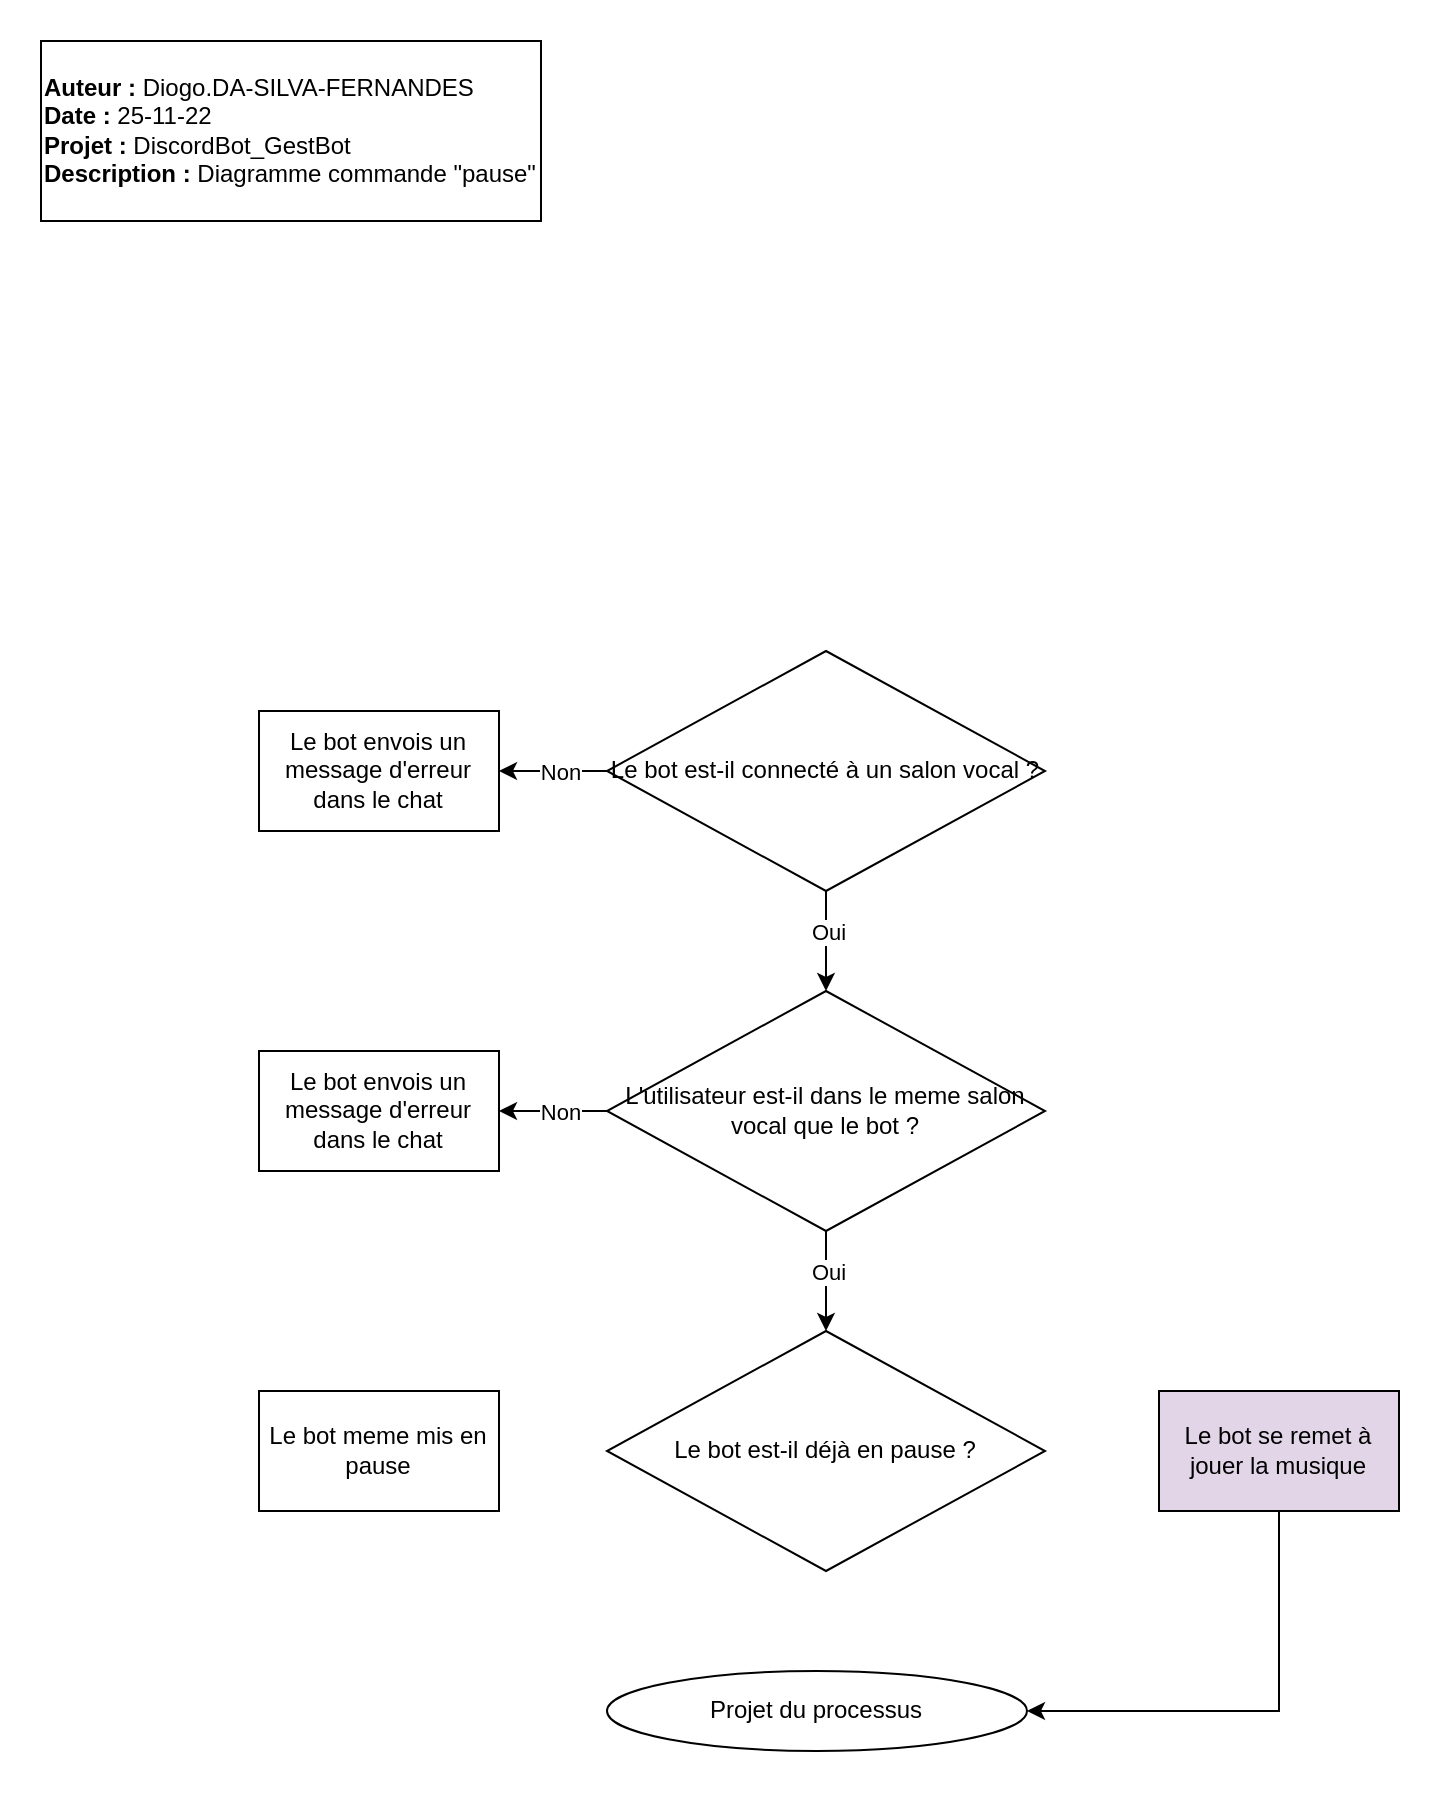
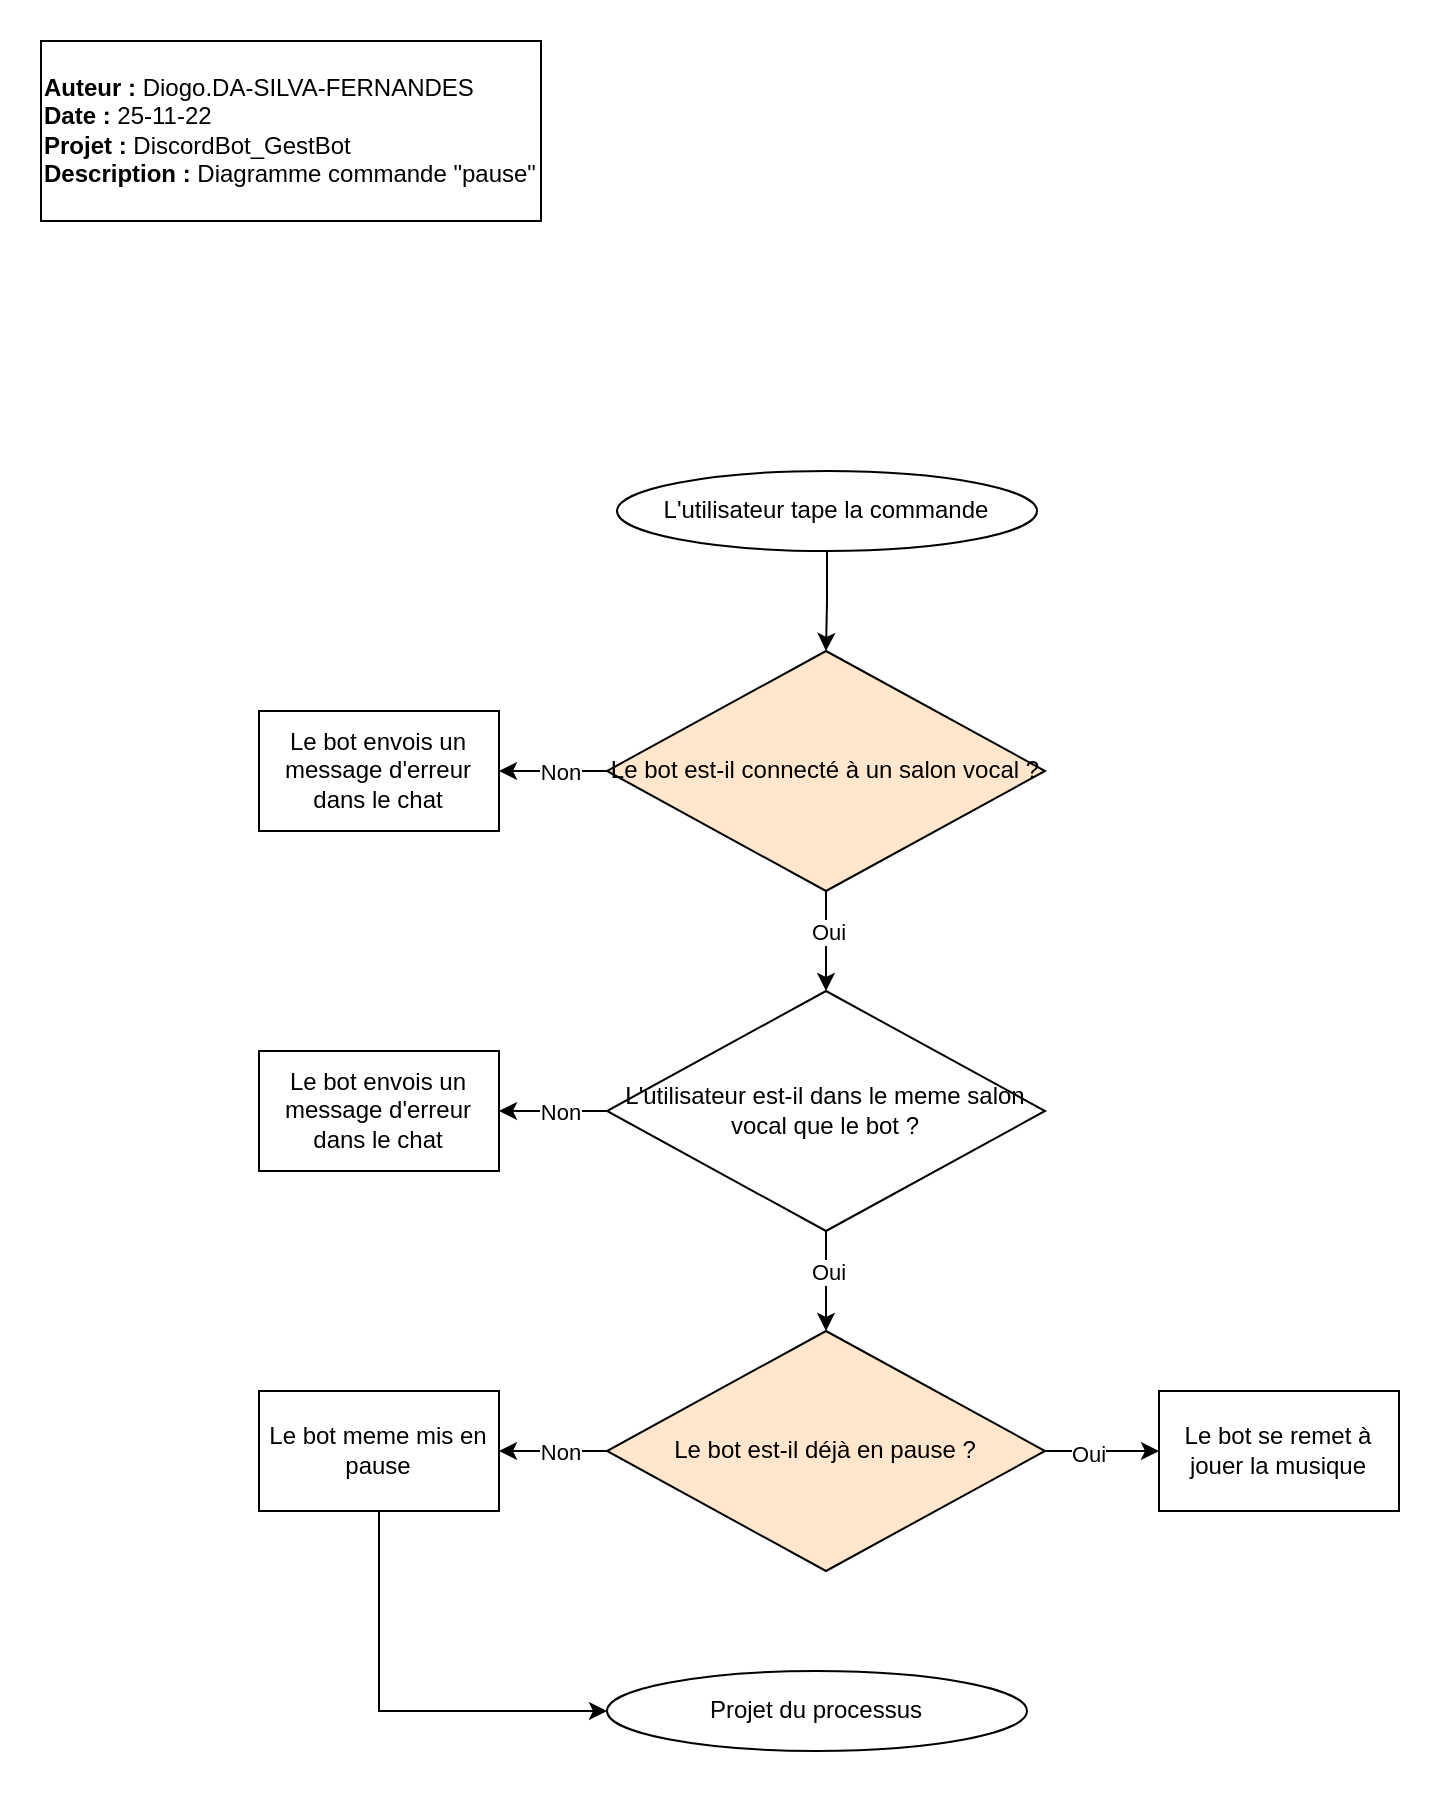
node "L'utilisateur tape la commande": added
edge "L'utilisateur tape la commande" -> "Le bot est-il connecté à un salon vocal ?": added
node "Le bot est-il connecté à un salon vocal ?": fillcolor #ffffff -> #ffe6cc
edge "Le bot est-il déjà en pause ?" -> "Le bot meme mis en pause": added, label "Non"
node "Le bot est-il déjà en pause ?": fillcolor #ffffff -> #ffe6cc
edge "Le bot est-il déjà en pause ?" -> "Le bot se remet à jouer la musique": added, label "Oui"
node "Le bot se remet à jouer la musique": fillcolor #e1d5e7 -> #ffffff
edge "Le bot meme mis en pause" -> "Projet du processus": added
edge "Le bot se remet à jouer la musique" -> "Projet du processus": removed
